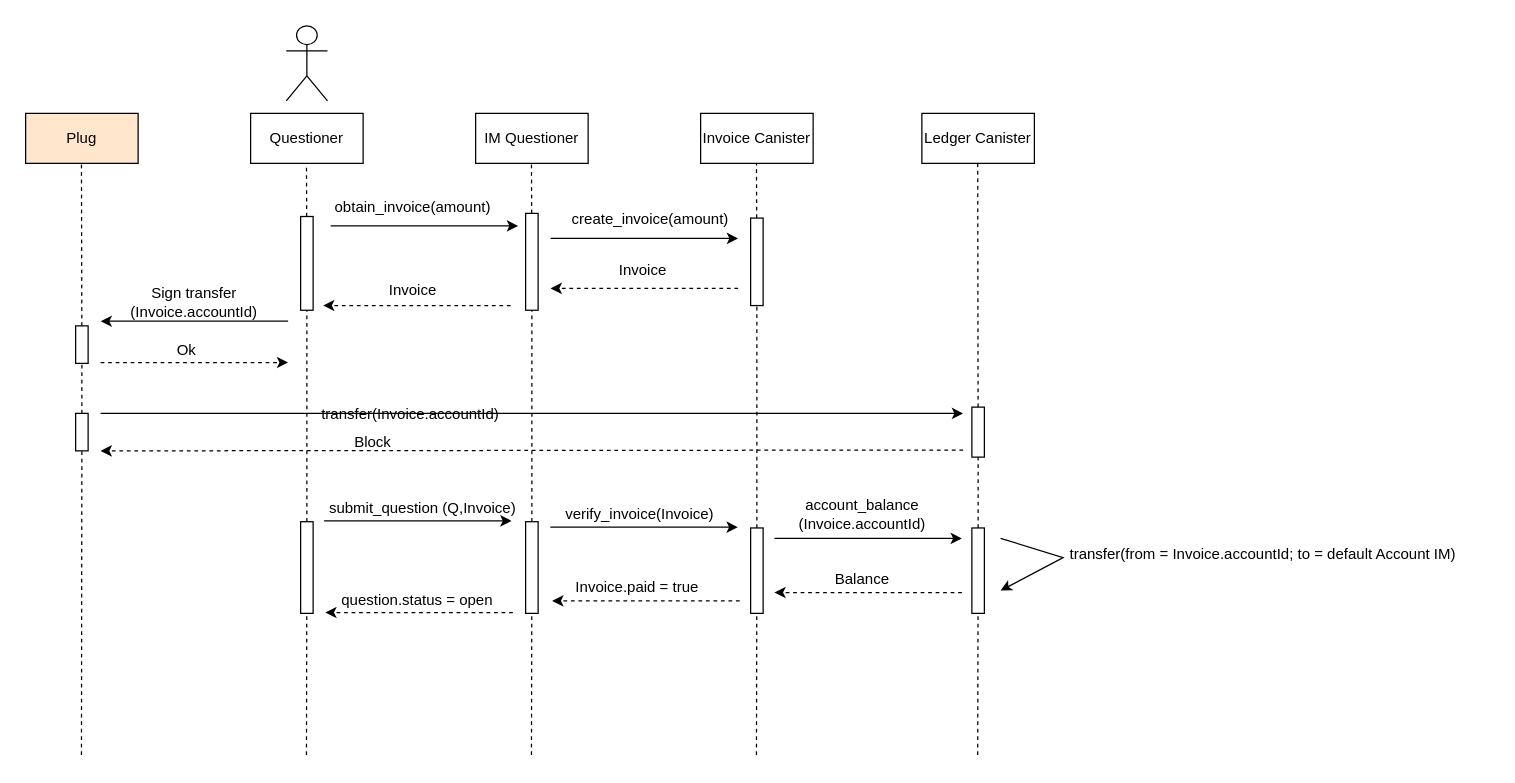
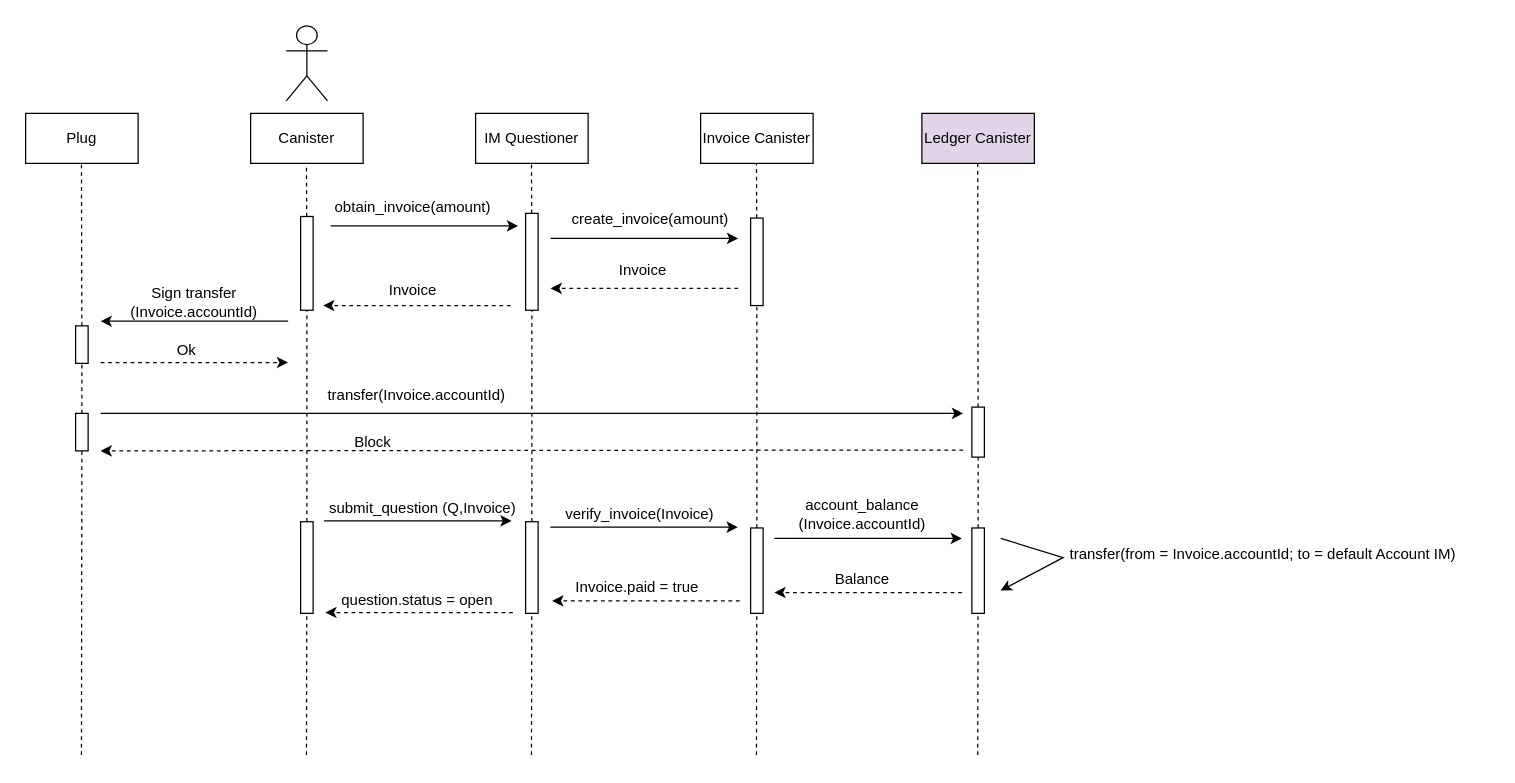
node "Plug": fillcolor #ffe6cc -> #ffffff
node "Questioner": label "Questioner" -> "Canister"
node "Ledger Canister": fillcolor #ffffff -> #e1d5e7
node "transfer(Invoice.accountId)": moved (411, 414) -> (417, 395)
